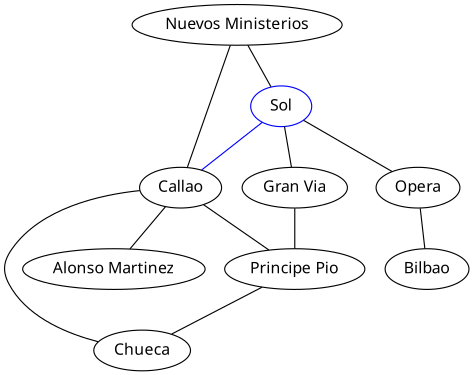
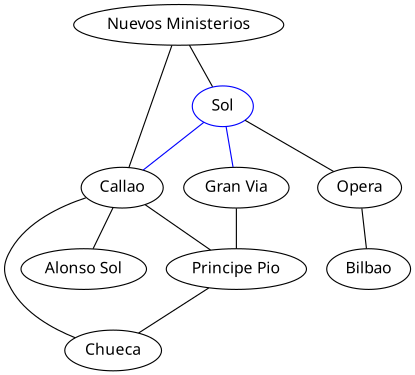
edge "Sol" -- "Gran Via": color black -> blue
node "Alonso Martinez": label "Alonso Martinez" -> "Alonso Sol"
